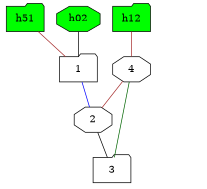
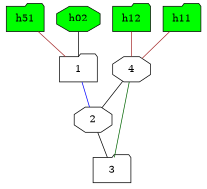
node "h11": added
edge "4" -- "2": color brown -> black
